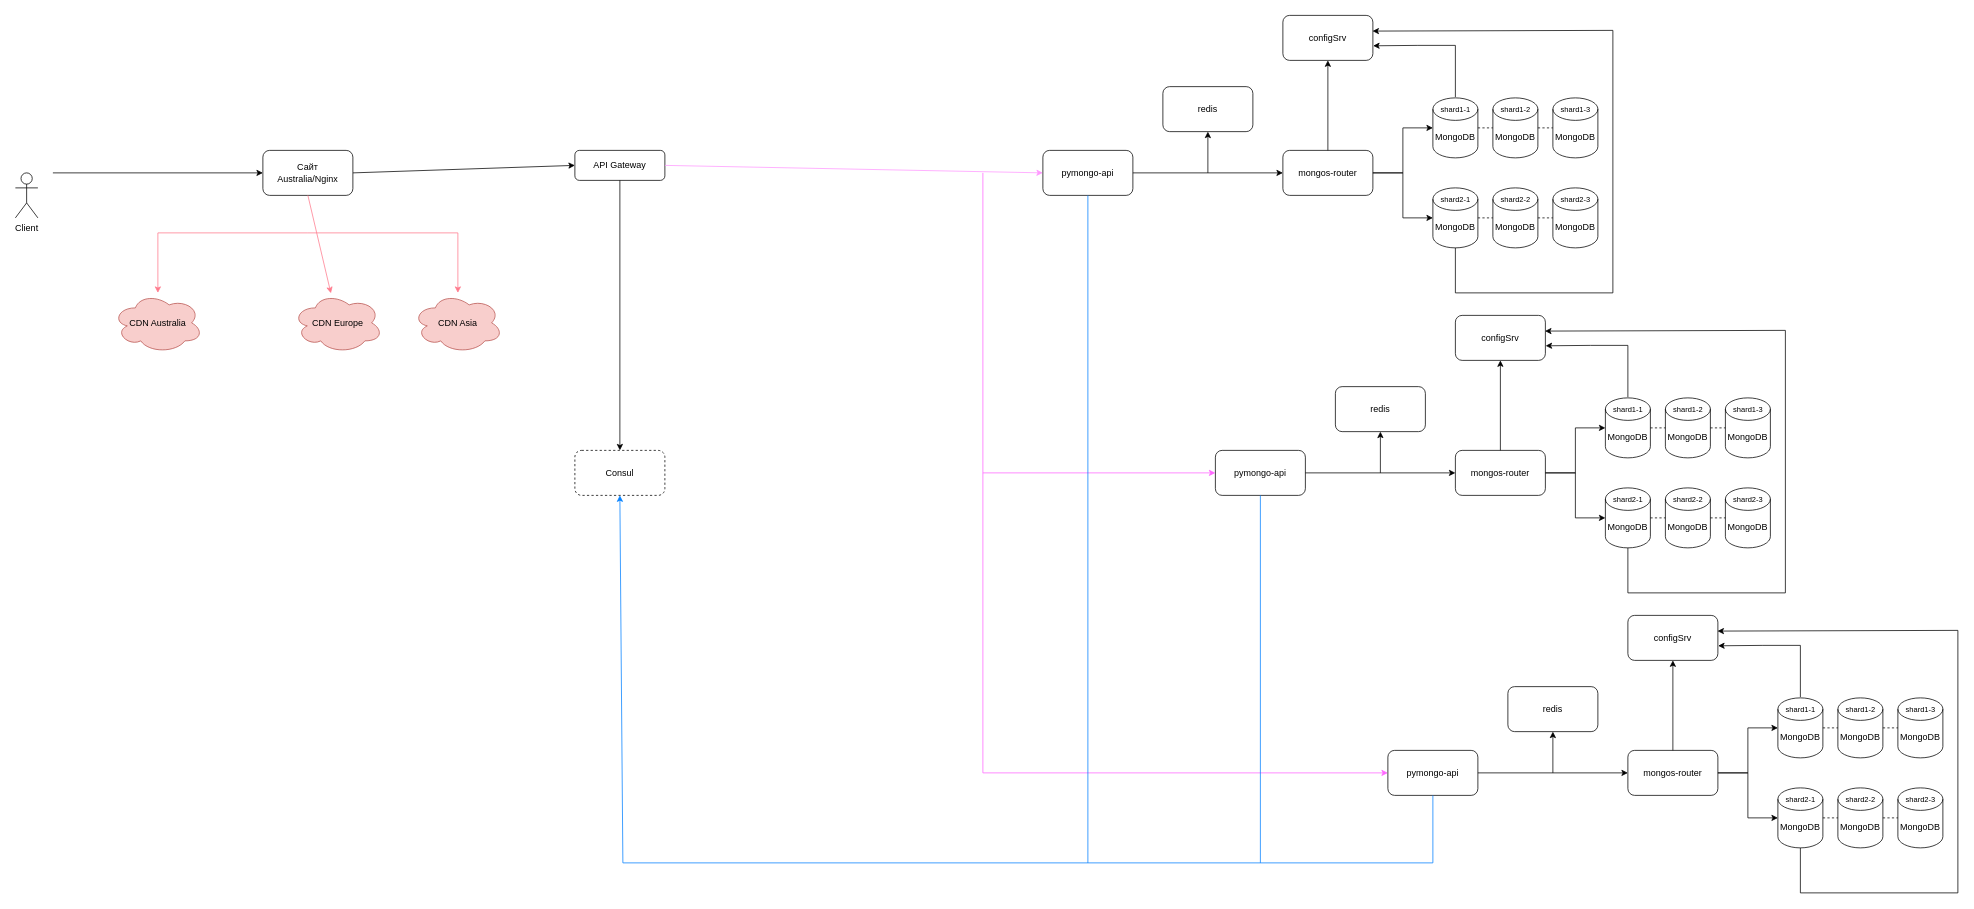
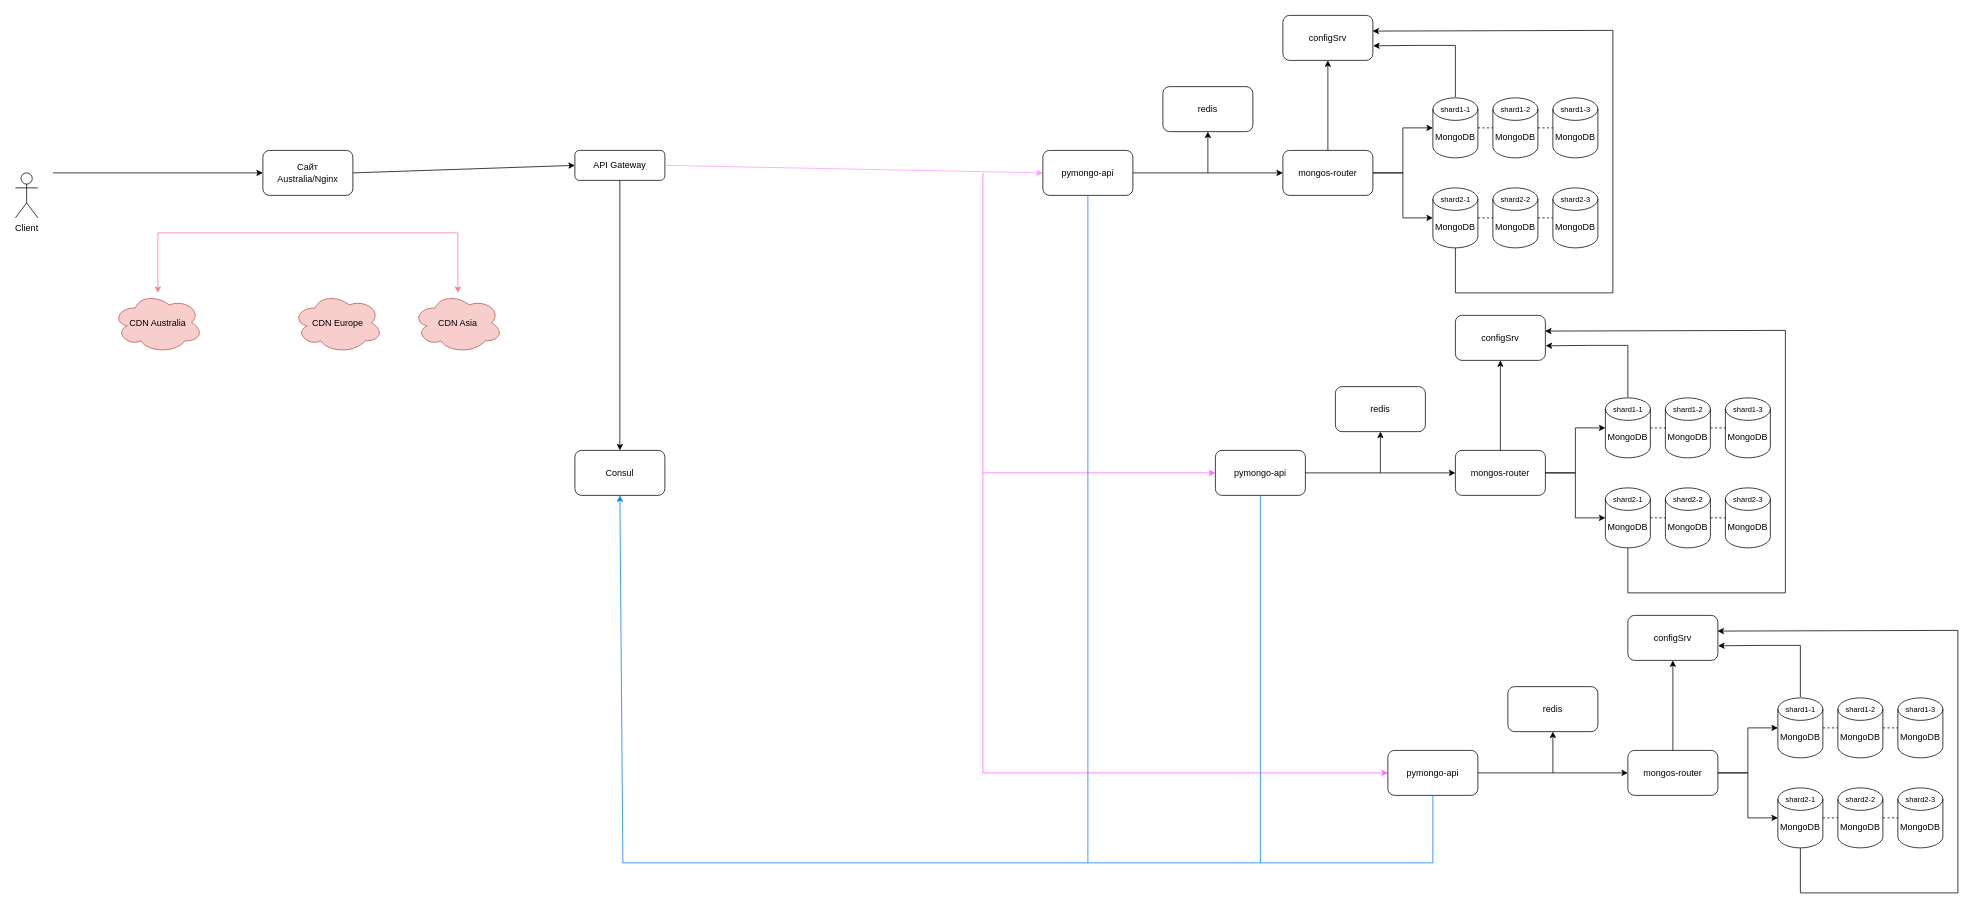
edge "Сайт Australia/Nginx" -> "CDN Europe": removed
node "Consul": style dashed -> solid
